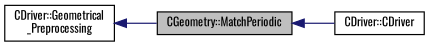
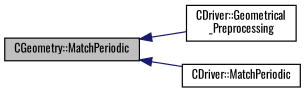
edge "CGeometry::MatchPeriodic" -> "CDriver::Geometrical _Preprocessing": reversed
node "CDriver::CDriver": label "CDriver::CDriver" -> "CDriver::MatchPeriodic"
